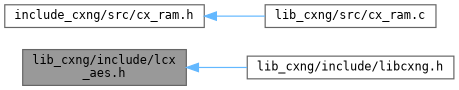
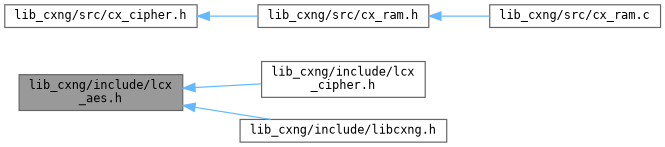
node "lib_cxng/src/cx_cipher.h": added
node "include_cxng/src/cx_ram.h": label "include_cxng/src/cx_ram.h" -> "lib_cxng/src/cx_ram.h"
node "lib_cxng/include/lcx _cipher.h": added
